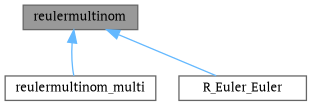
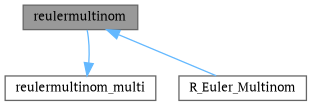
edge "reulermultinom_multi" -> "reulermultinom": reversed
node "R_Euler_Euler": label "R_Euler_Euler" -> "R_Euler_Multinom"
